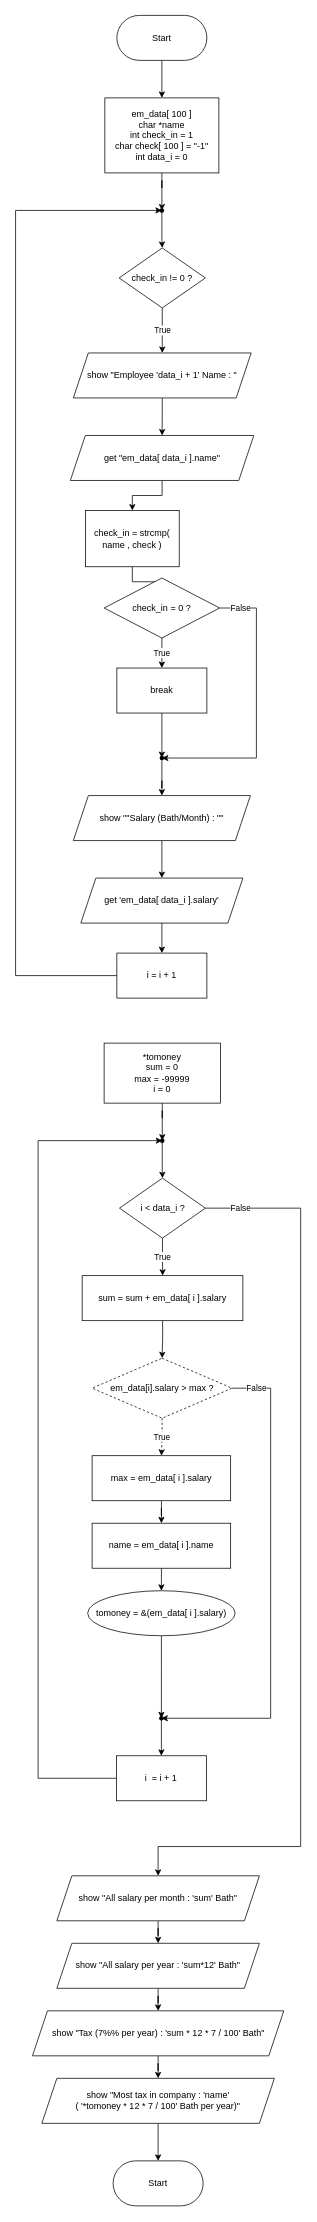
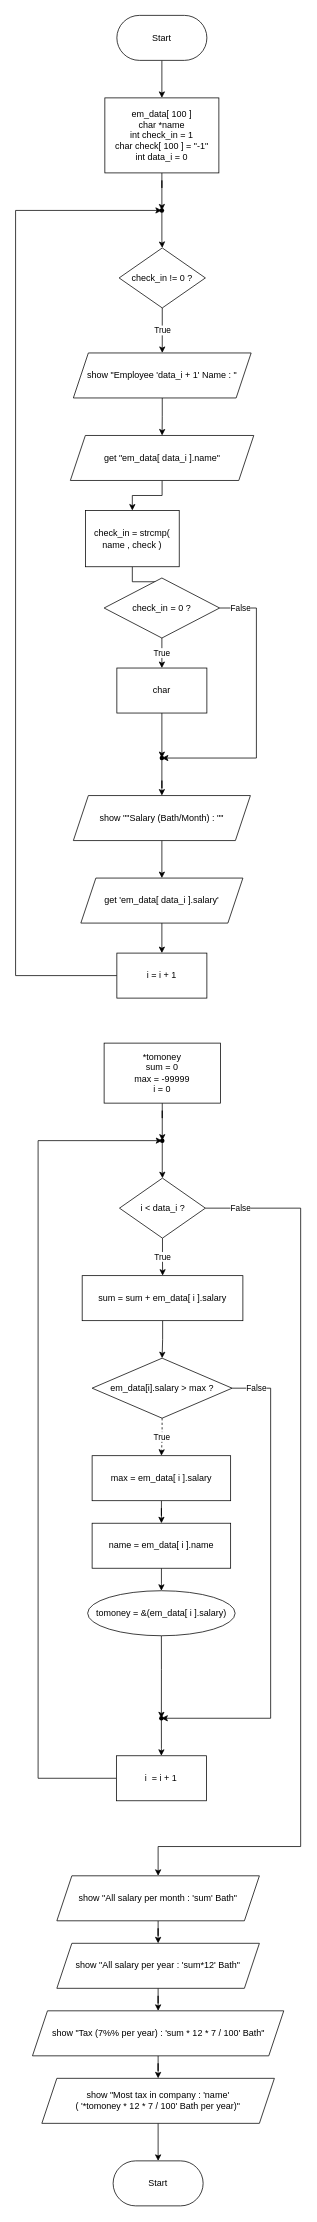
node "break": label "break" -> "char"
node "em_data[i].salary > max ?": style dashed -> solid
